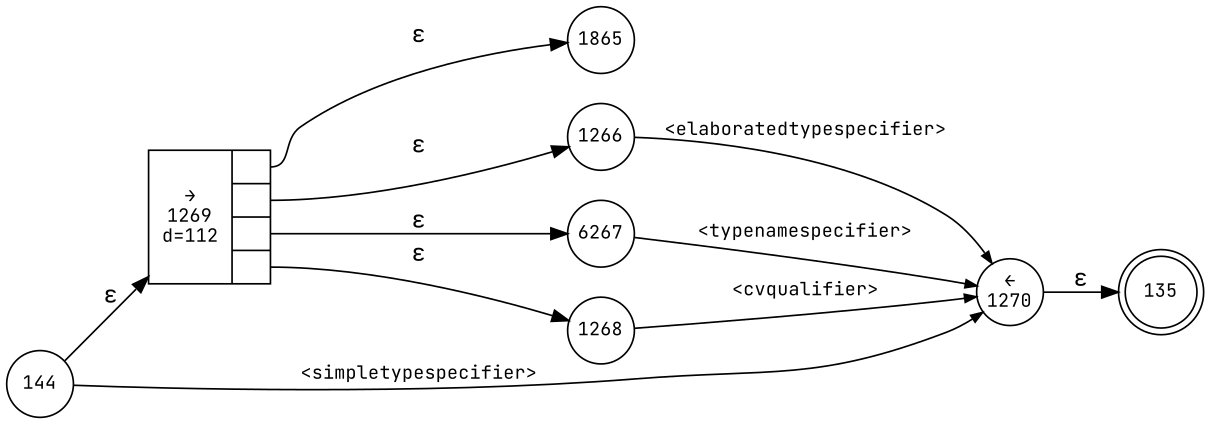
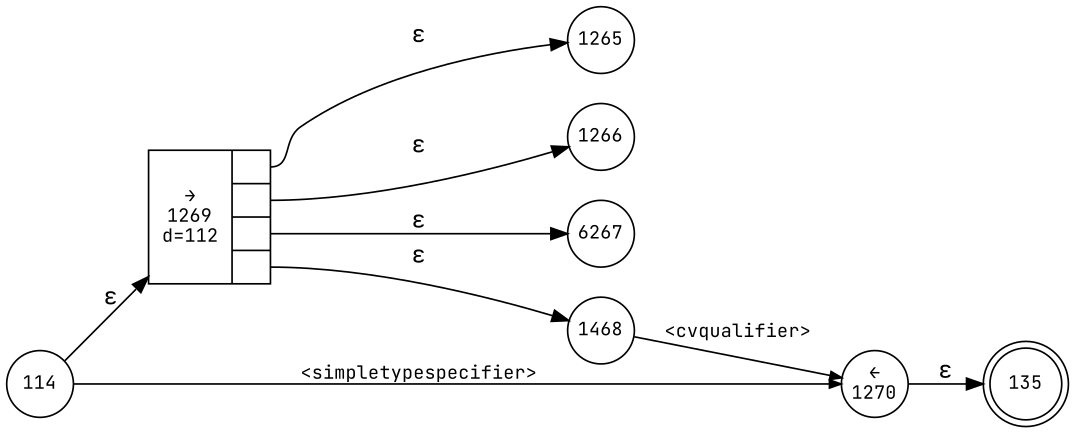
node "1865": label "1865" -> "1265"
edge "1266" -> "← 1270": removed, label "<elaboratedtypespecifier>"
edge "6267" -> "← 1270": removed, label "<typenamespecifier>"
node "1268": label "1268" -> "1468"
node "144": label "144" -> "114"
